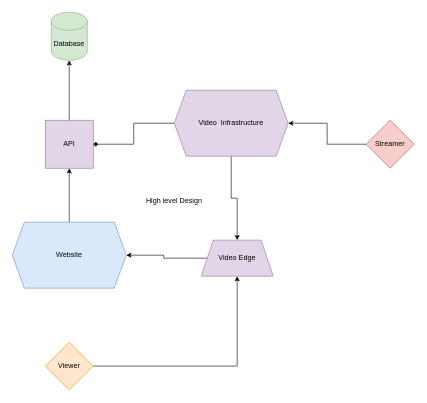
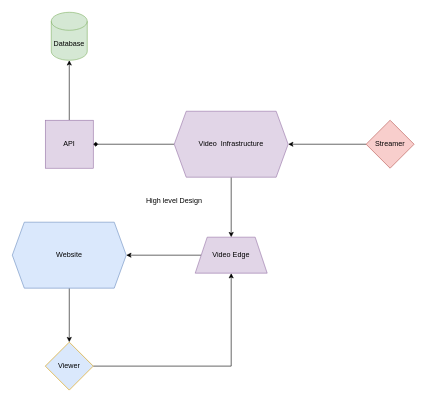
node "Video Infrastructure": moved (231, 123) -> (231, 144)
edge "Website" -> "API": now "Website" -> "Viewer"
node "Video Edge": moved (237, 258) -> (231, 255)
node "Viewer": fillcolor #ffe6cc -> #dae8fc
